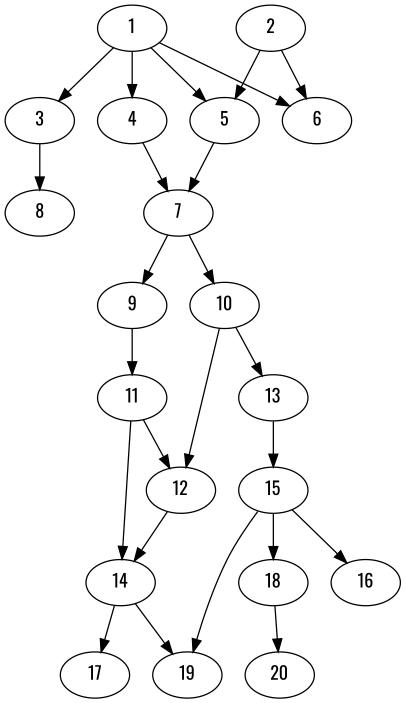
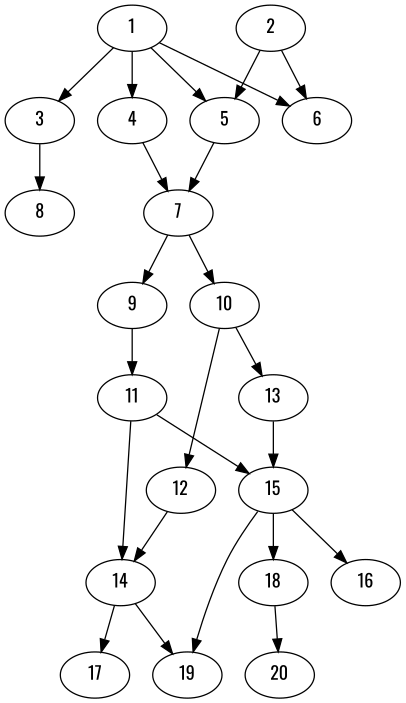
edge "11" -> "12": now "11" -> "15"
